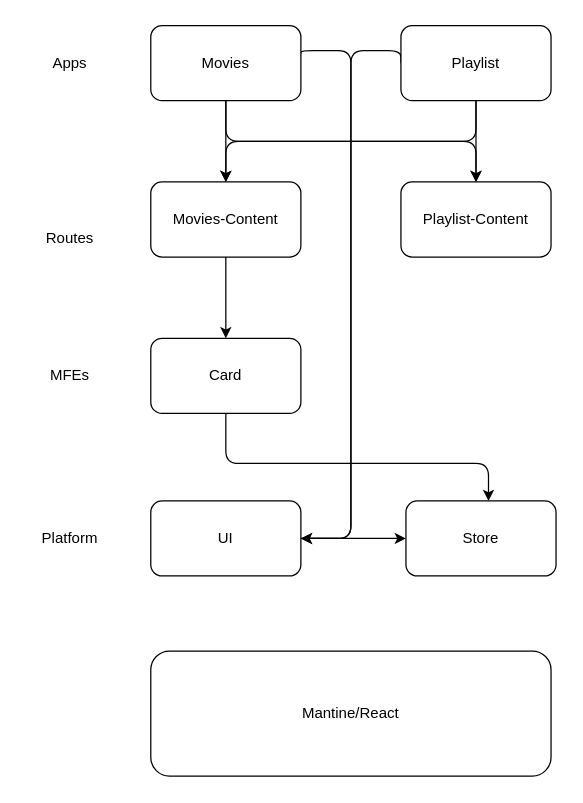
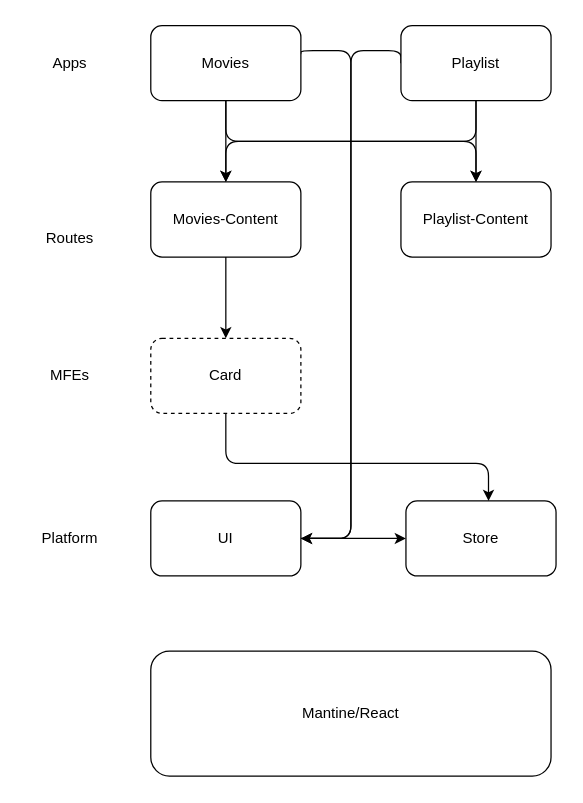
node "Card": style solid -> dashed
